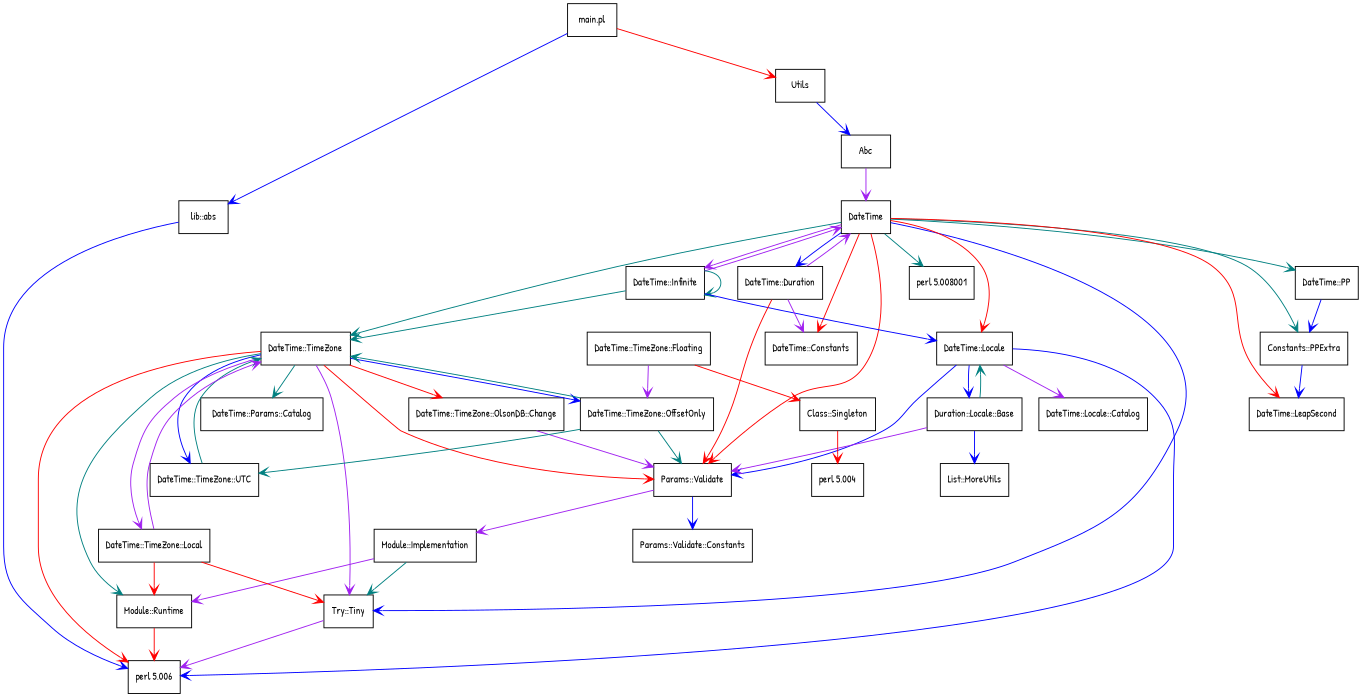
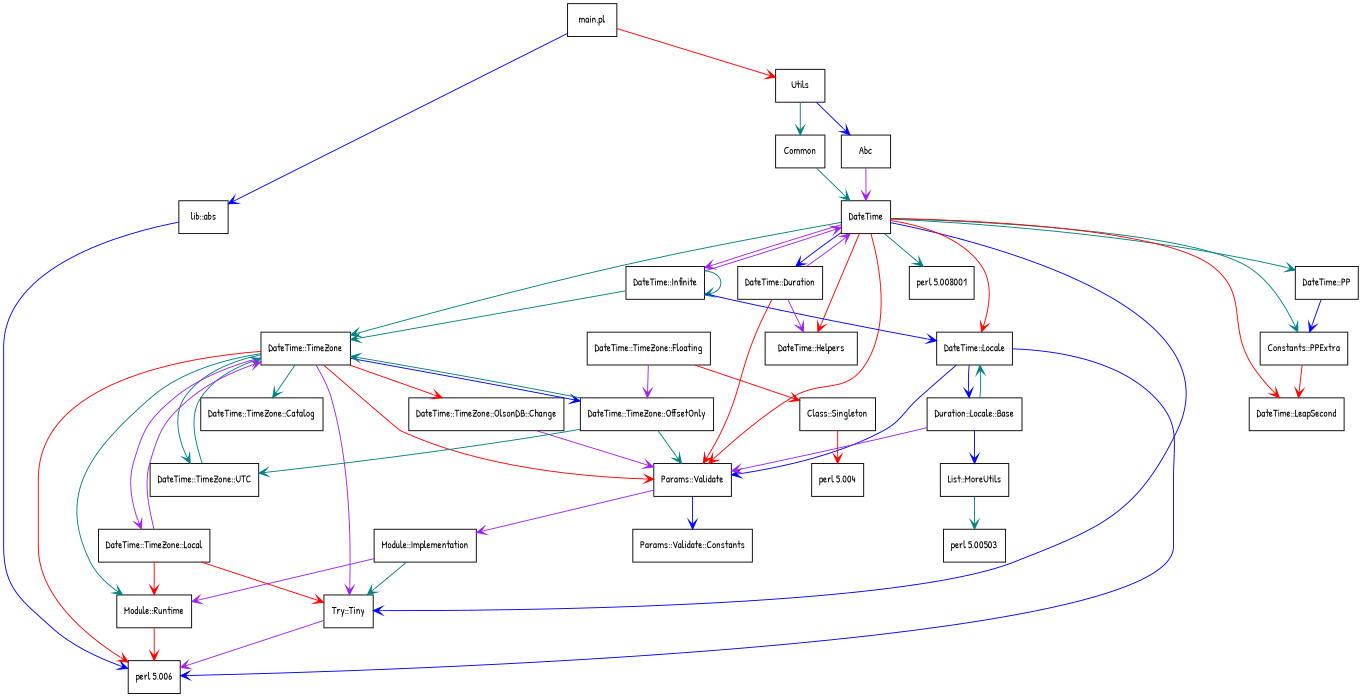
node "Common": added
node "DateTime::Constants": label "DateTime::Constants" -> "DateTime::Helpers"
edge "Constants::PPExtra" -> "DateTime::LeapSecond": color blue -> red
node "DateTime::Params::Catalog": label "DateTime::Params::Catalog" -> "DateTime::TimeZone::Catalog"
node "DateTime::Locale::Catalog": removed
edge "DateTime::TimeZone" -> "DateTime::TimeZone::UTC": color blue -> teal
node "perl 5.00503": added
